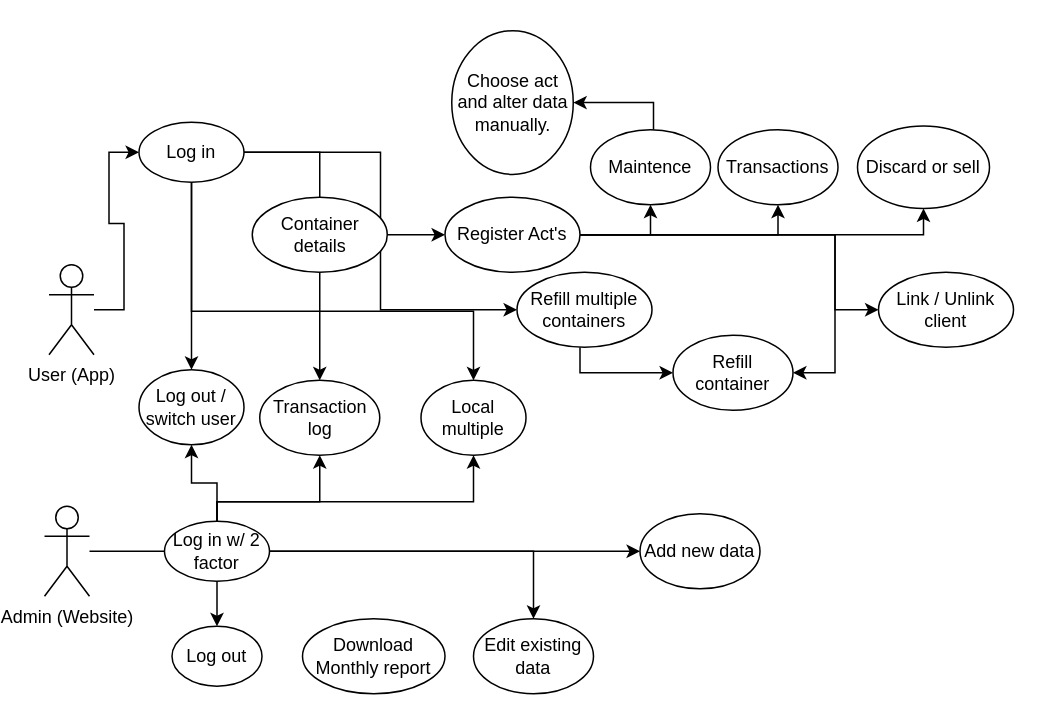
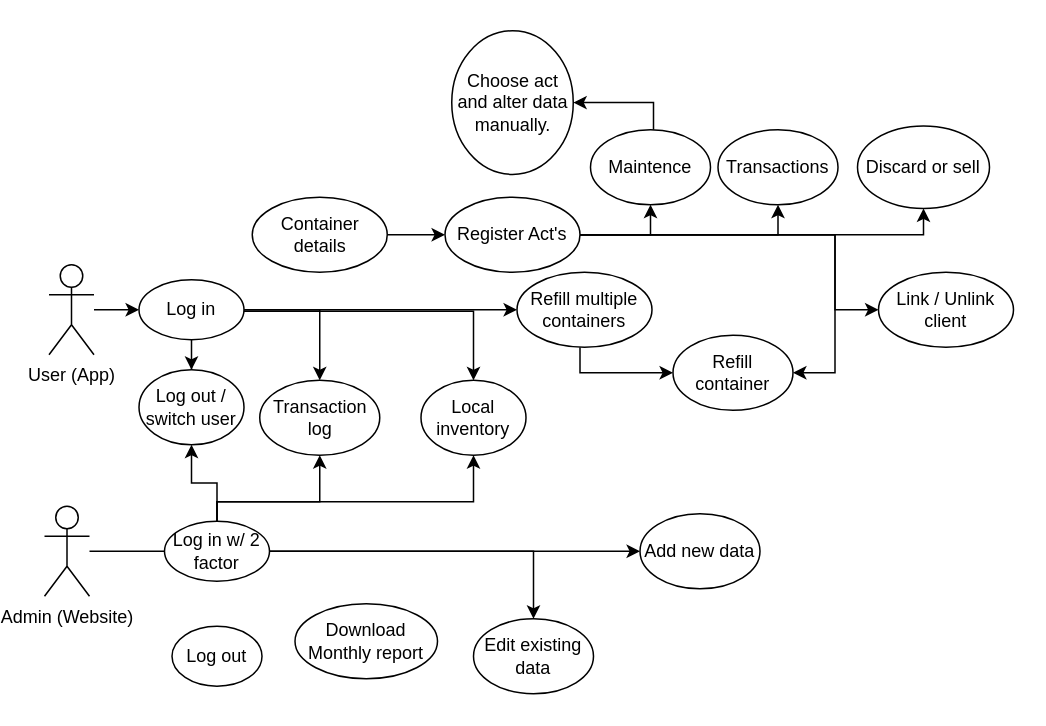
node "Log in": moved (191, 152) -> (191, 310)
node "Local multiple": label "Local multiple" -> "Local inventory"
edge "Log in w/ 2 factor" -> "Log out": removed
node "Download Monthly report": moved (374, 656) -> (366, 641)
